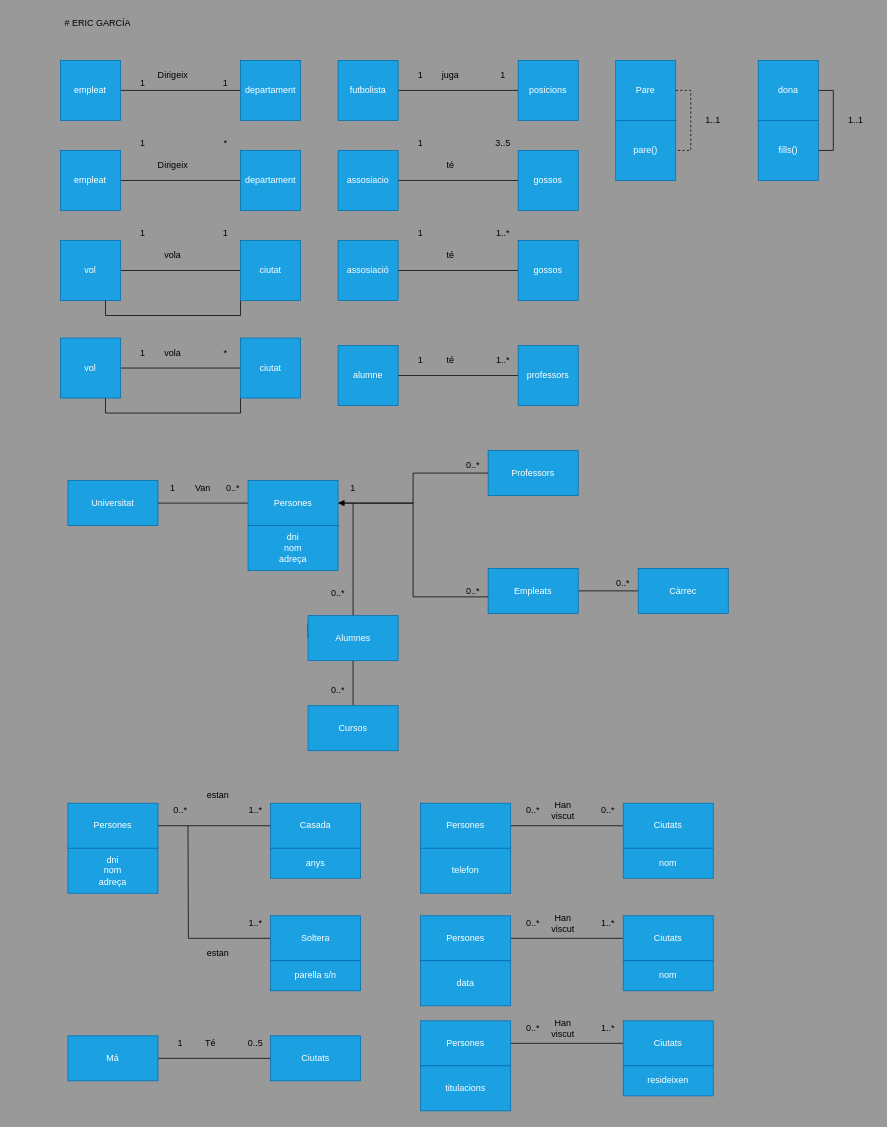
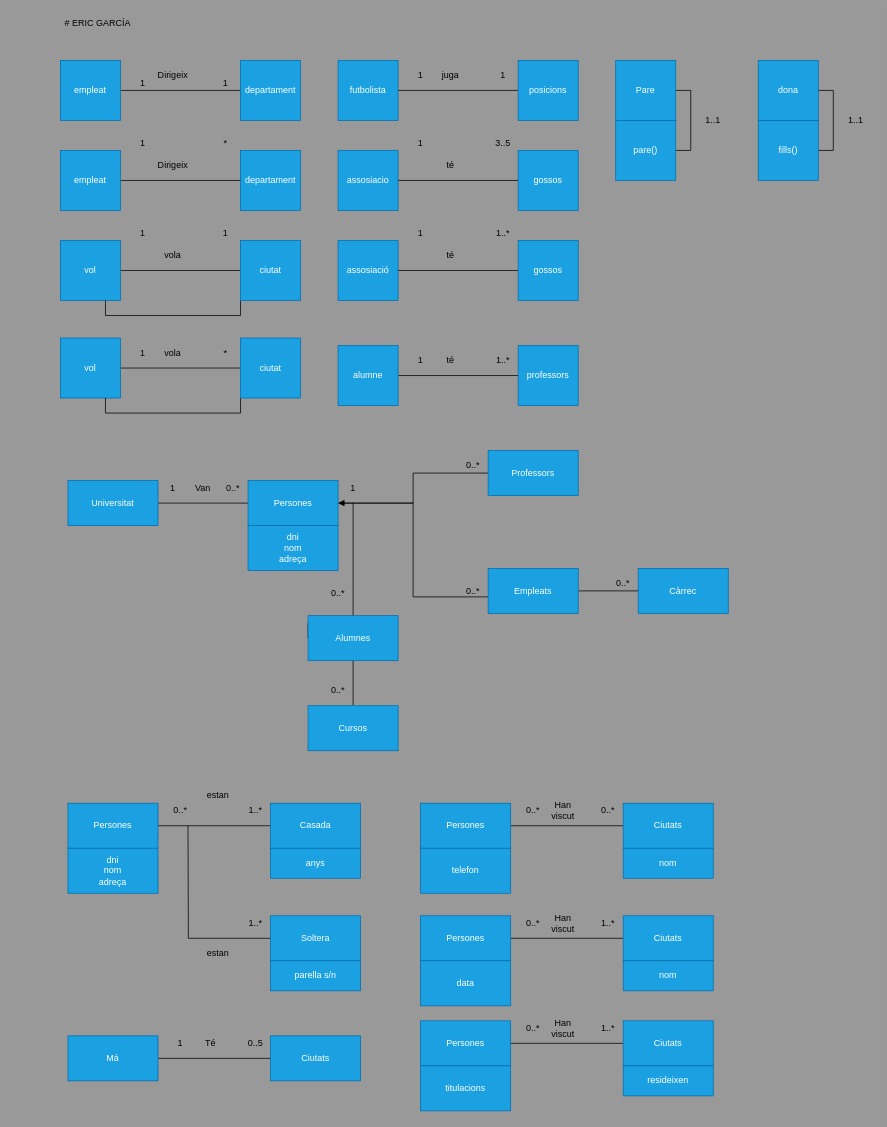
edge "Pare" -- "pare()": style dashed -> solid
